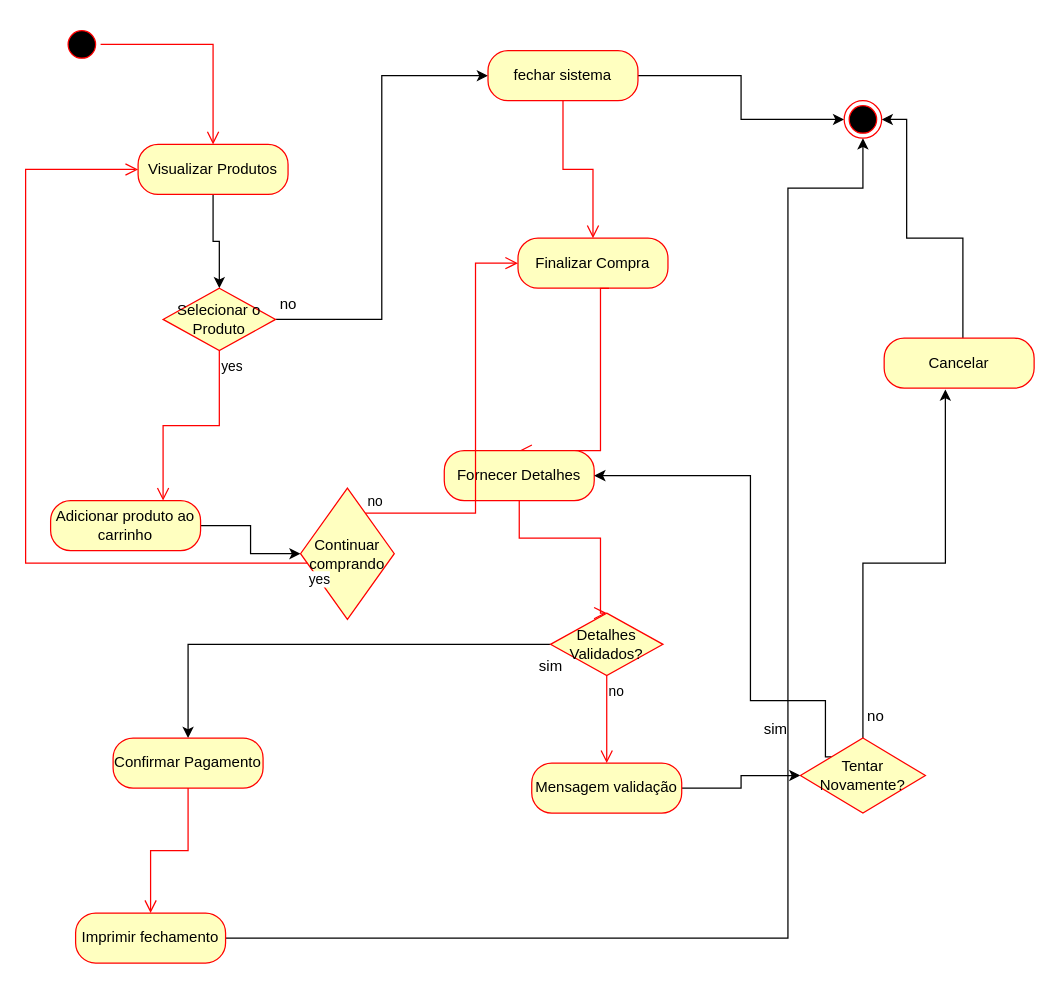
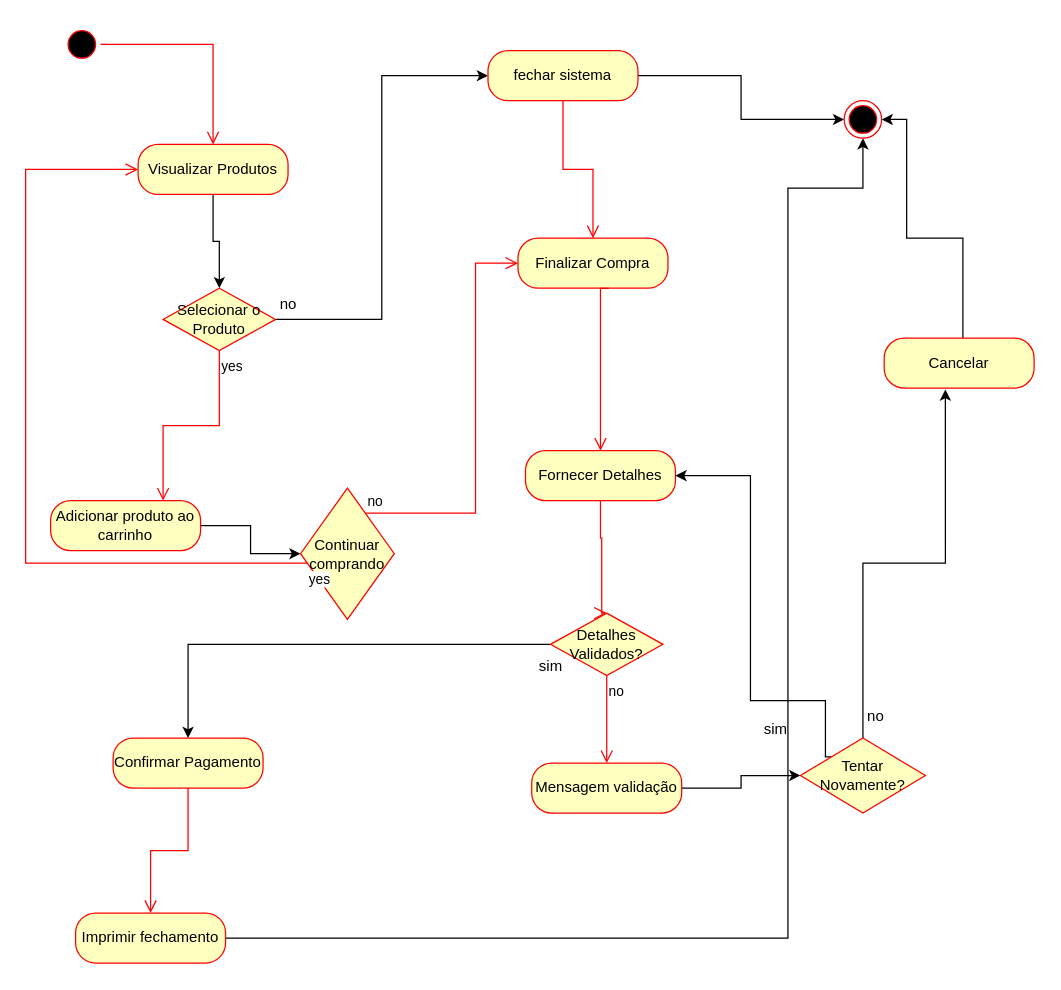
node "Fornecer Detalhes": moved (519, 476) -> (601, 476)
